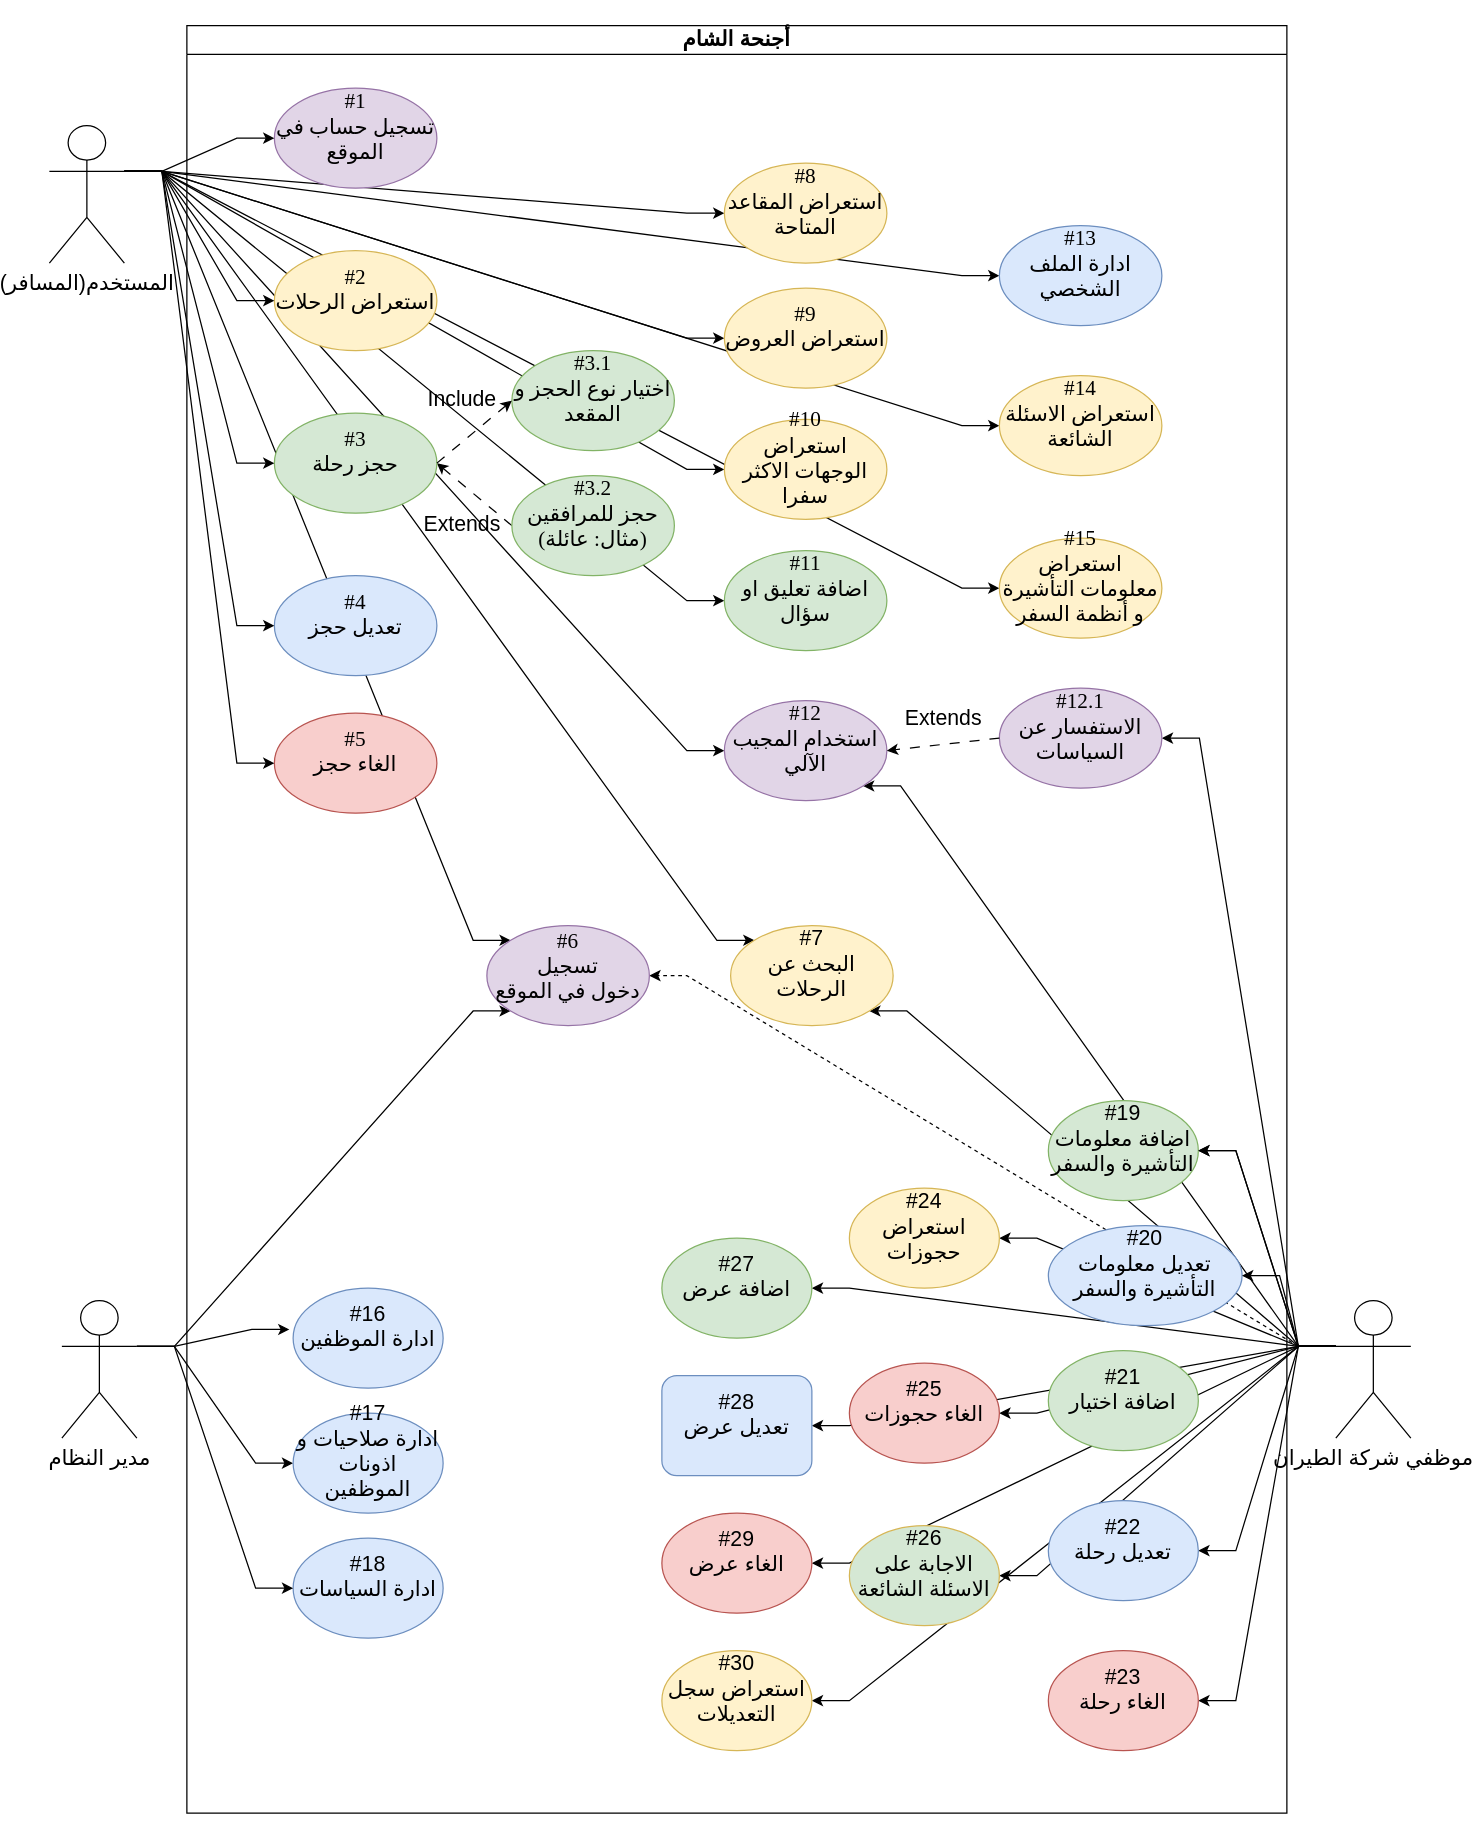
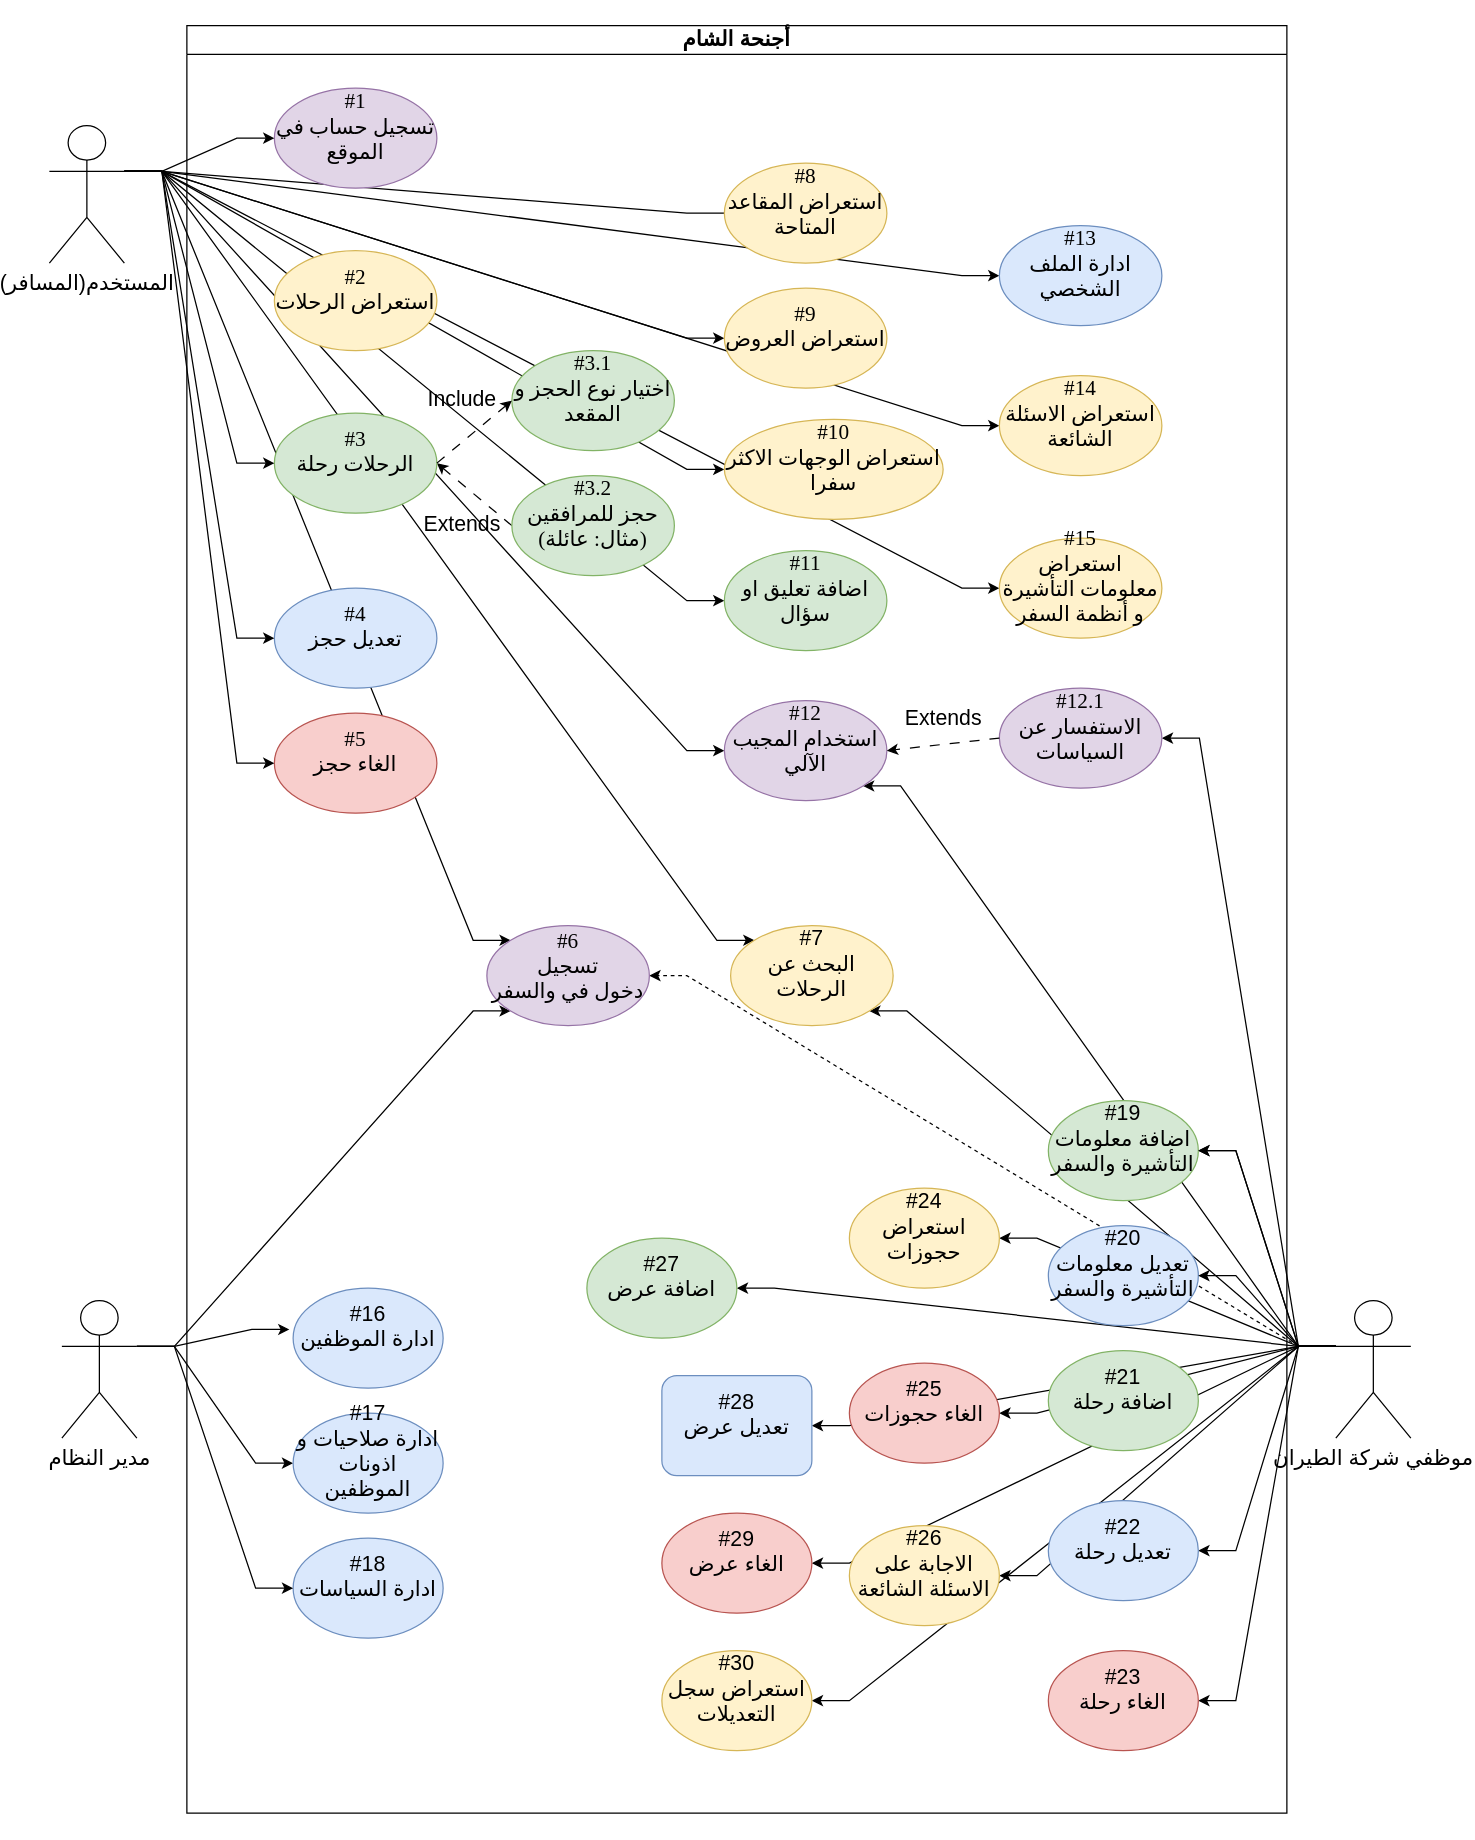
edge "المستخدم(المسافر)" -> "#8استعراض المقاعد المتاحة": arrowhead classic -> none
edge "المستخدم(المسافر)" -> "#2استعراض الرحلات": removed
node "#3حجز رحلة": label "#3حجز رحلة" -> "#3الرحلات رحلة"
node "#10استعراض الوجهات الاكثر سفرا": size 163x100 -> 219x100
node "#4تعديل حجز": moved (356, 626) -> (356, 638)
node "#6تسجيل دخول في الموقع": label "#6تسجيل دخول في الموقع" -> "#6تسجيل دخول في والسفر"
node "#20تعديل معلومات التأشيرة والسفر": size 194x100 -> 150x100
node "#27اضافة عرض": moved (737, 1288) -> (662, 1288)
node "#21اضافة اختيار": label "#21اضافة اختيار" -> "#21اضافة رحلة"
node "#26 الاجابة على الاسئلة الشائعة": fillcolor #d5e8d4 -> #fff2cc
